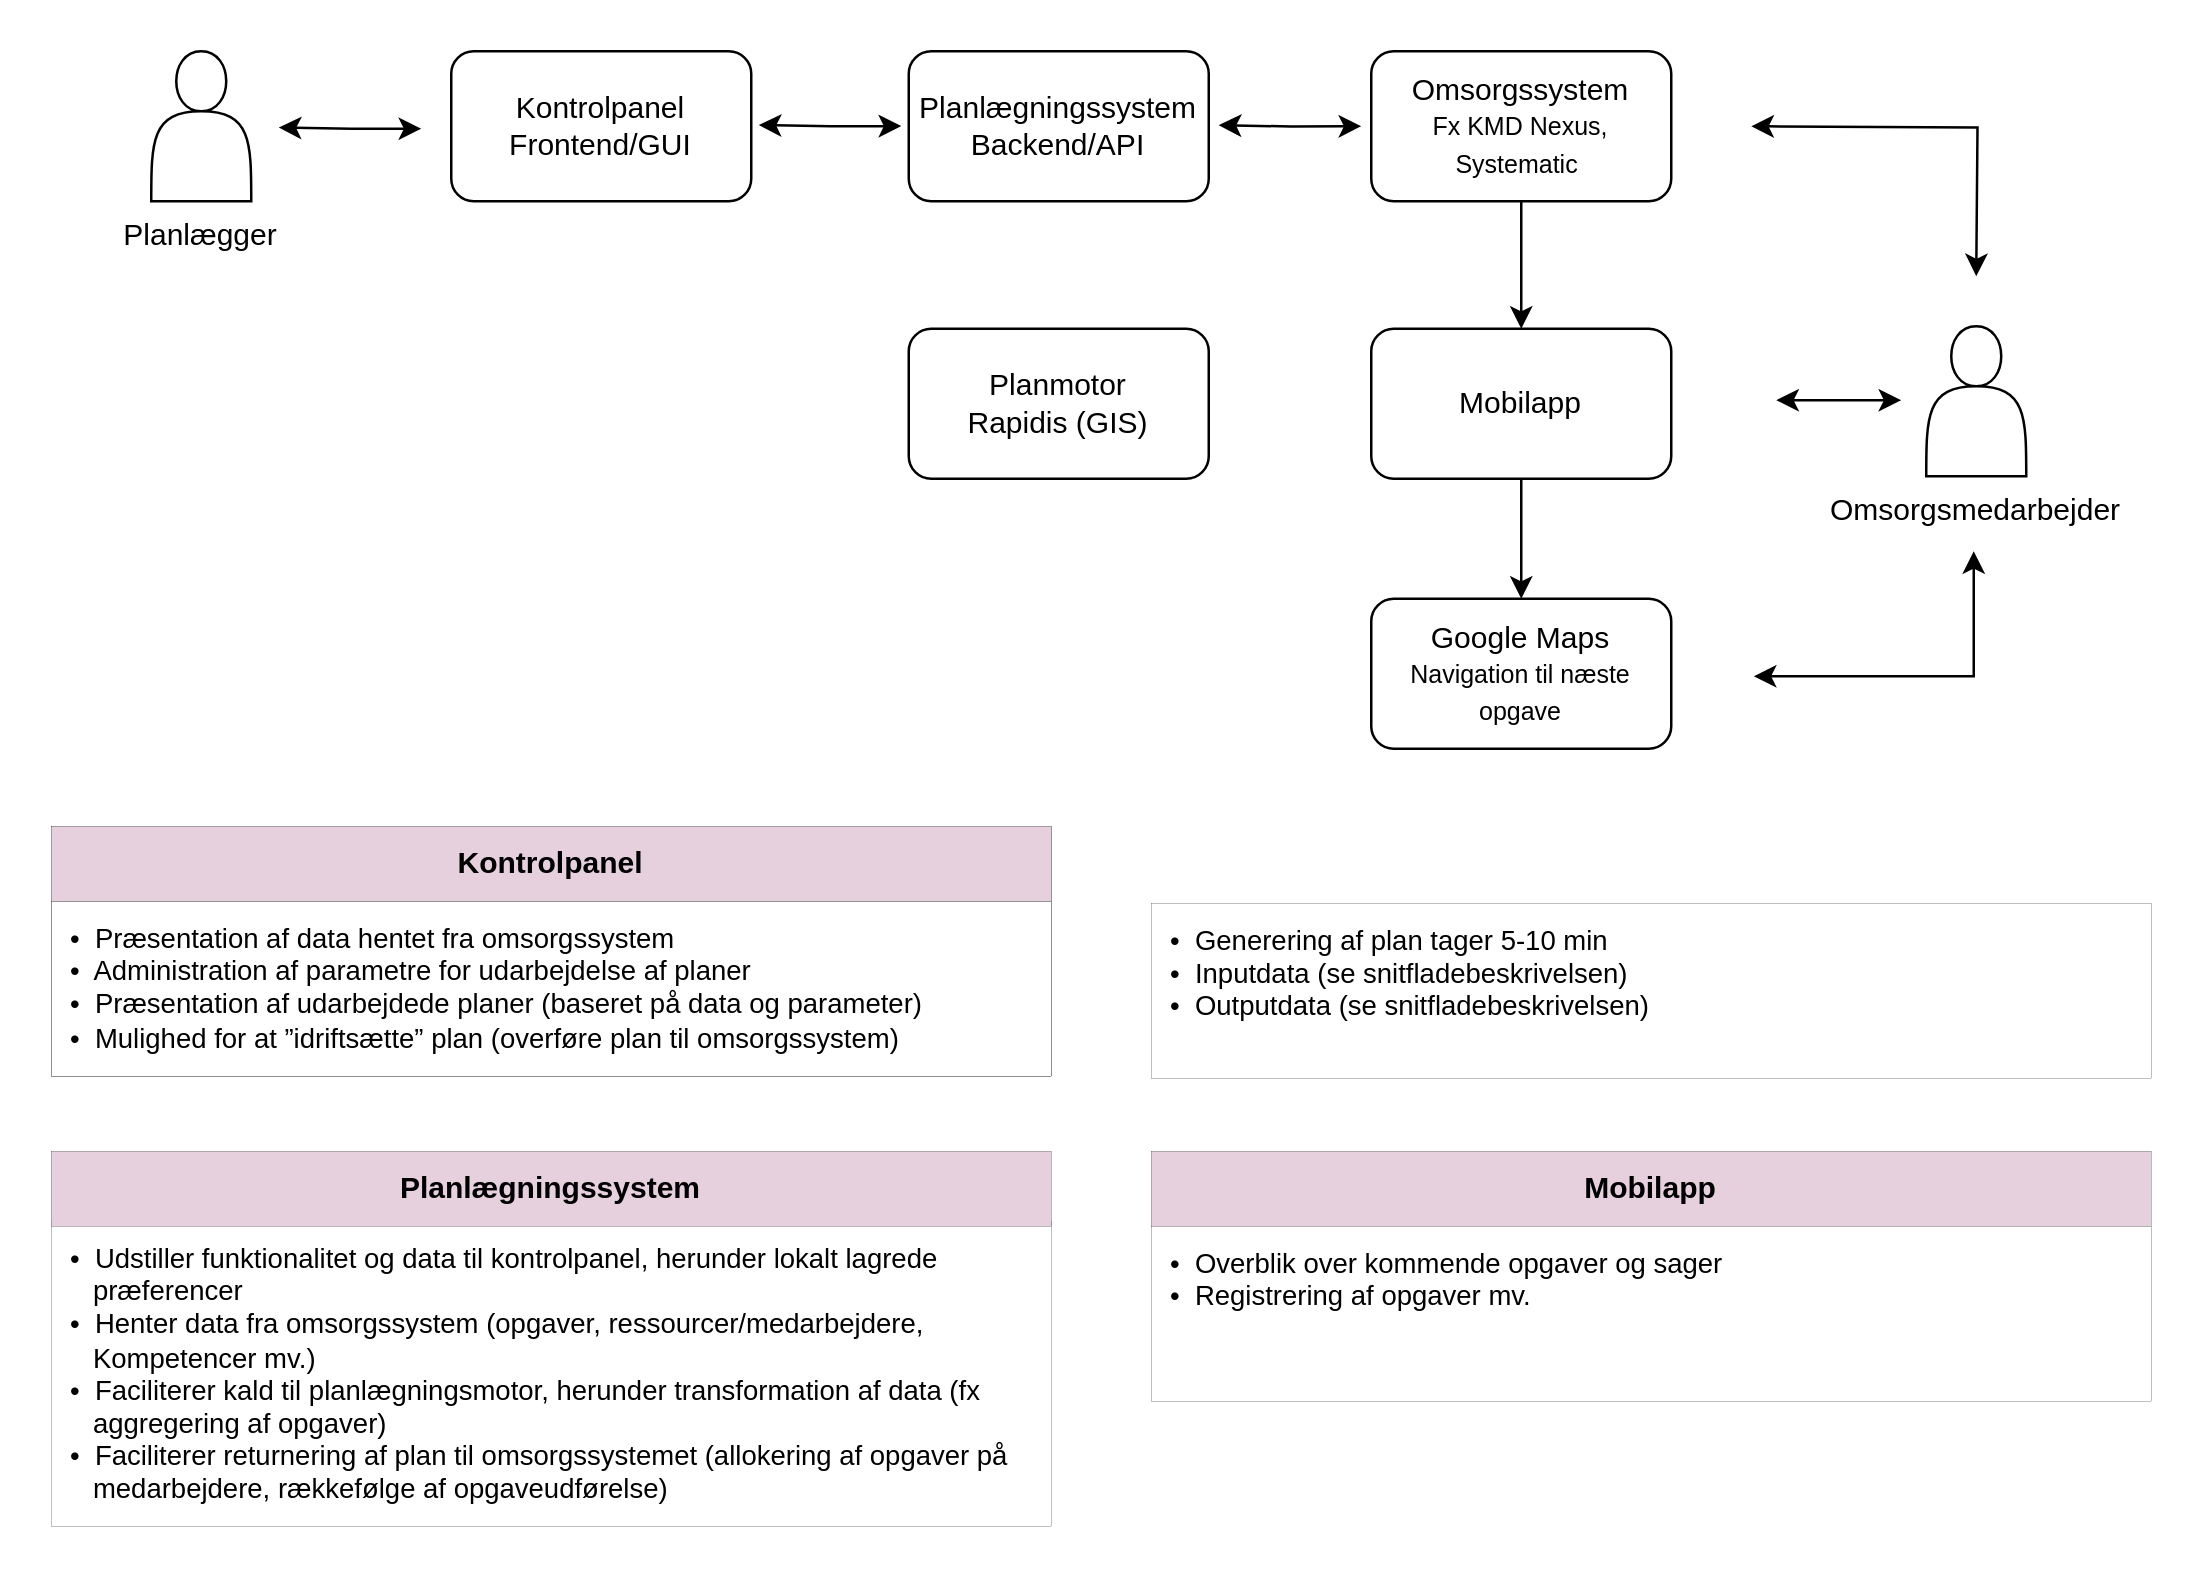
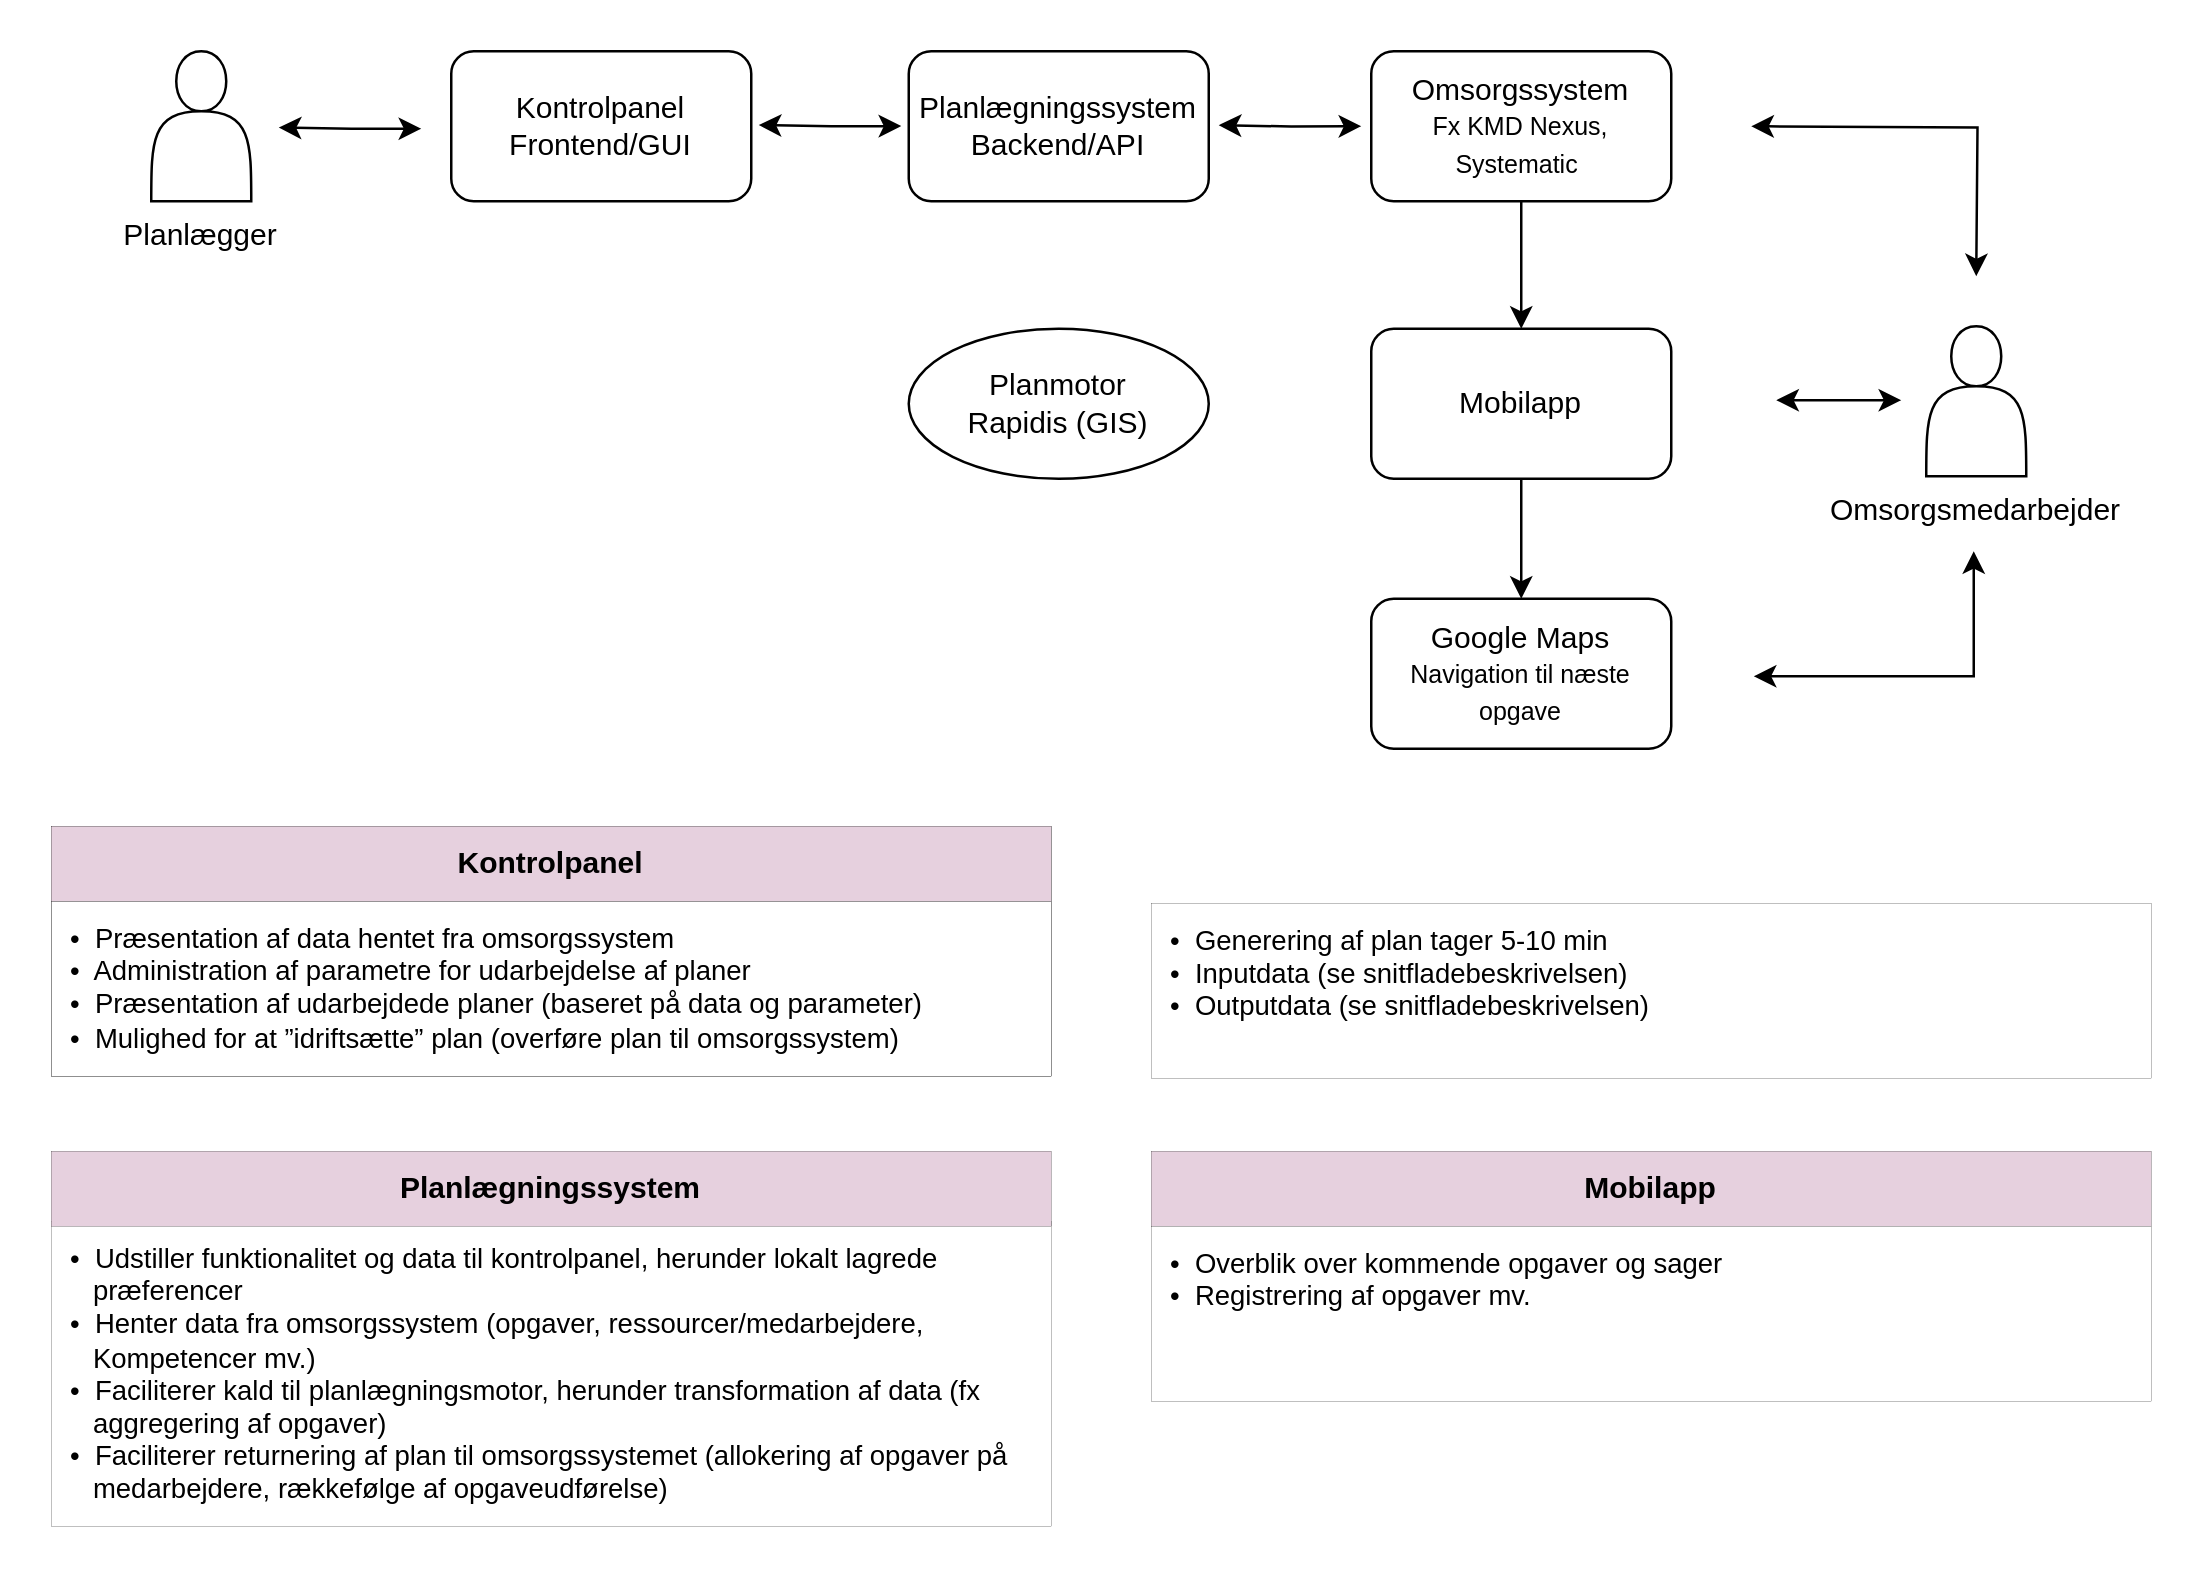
node "Planmotor Rapidis (GIS)": shape rounded rectangle -> ellipse
